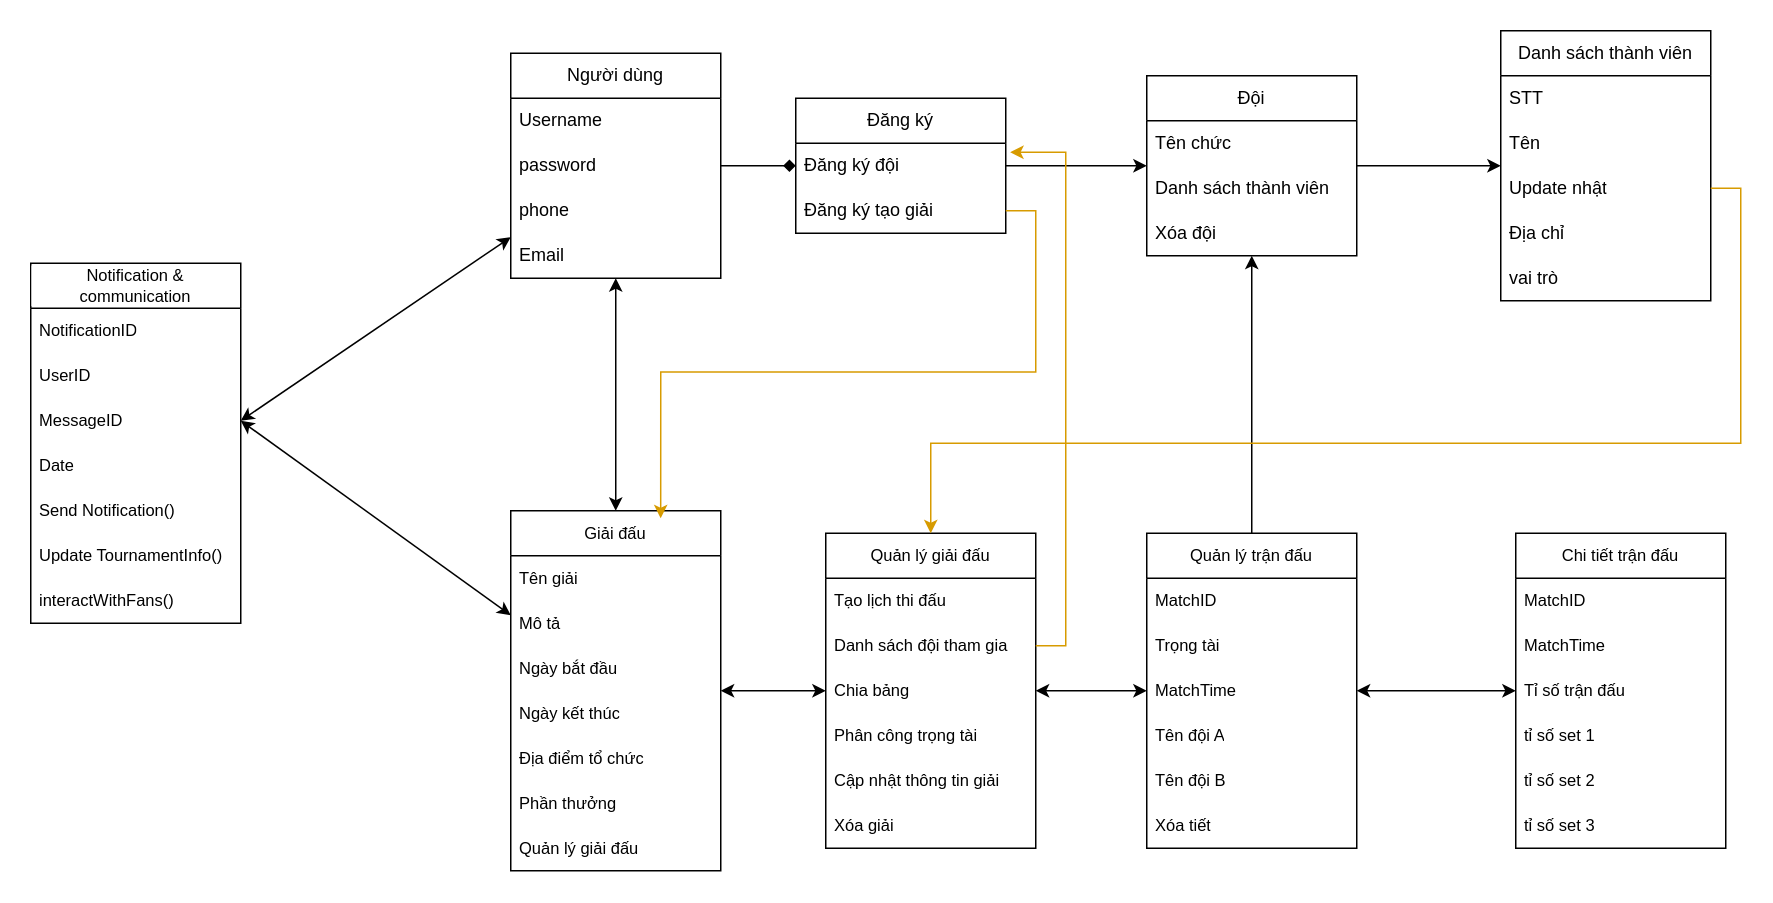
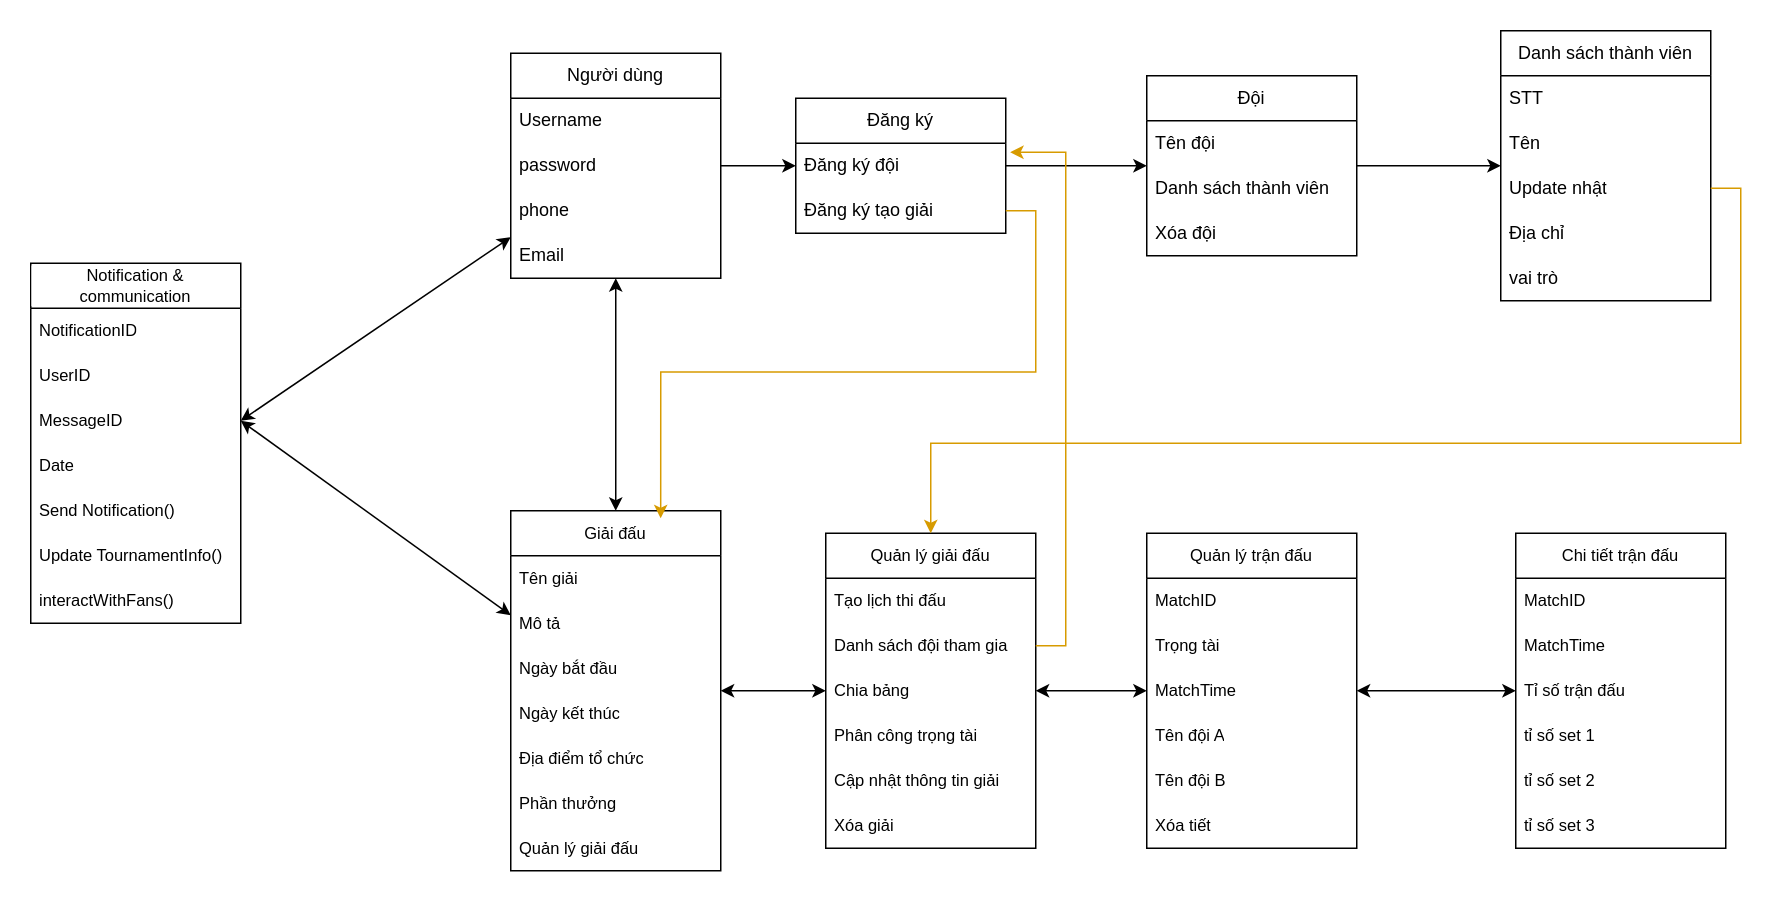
node "Tên chức": label "Tên chức" -> "Tên đội"
edge "Người dùng" -> "Đăng ký": arrowhead diamond -> classic
edge "Quản lý trận đấu" -> "Đội": removed
